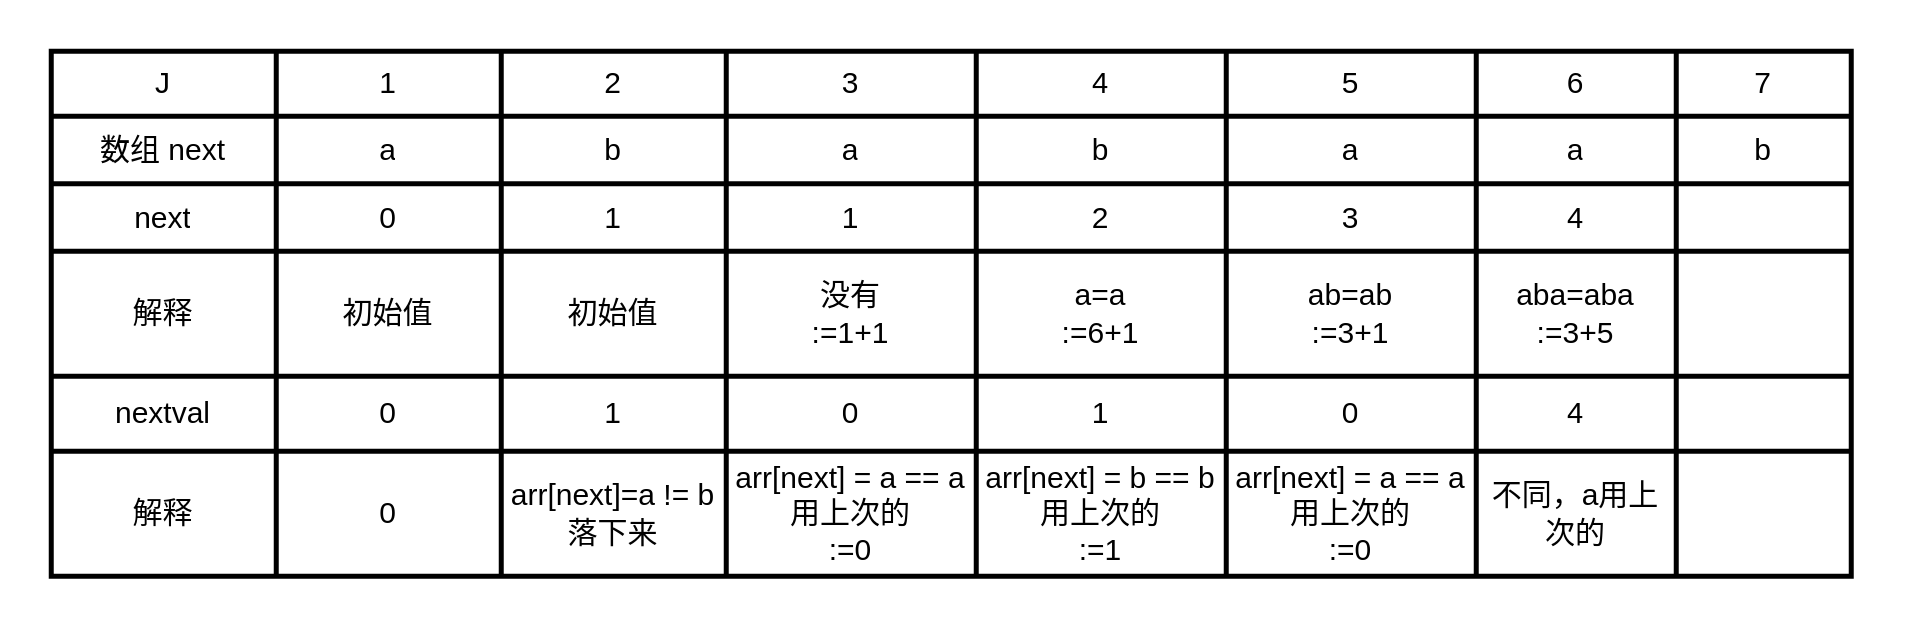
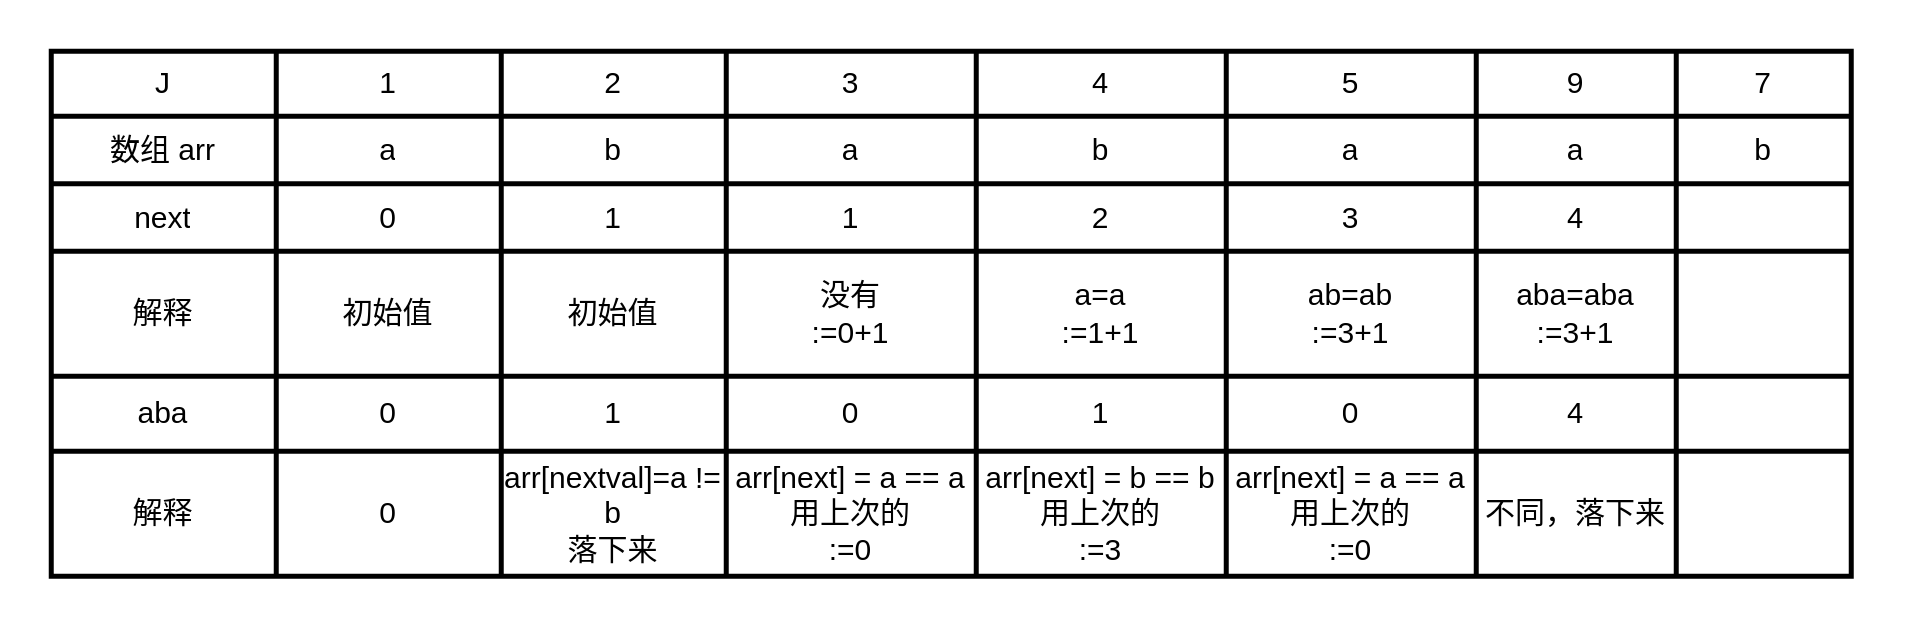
node "6": label "6" -> "9"
node "数组 next": label "数组 next" -> "数组 arr"
node "没有 :=1+1": label "没有 :=1+1" -> "没有 :=0+1"
node "a=a :=6+1": label "a=a :=6+1" -> "a=a :=1+1"
node "aba=aba :=3+5": label "aba=aba :=3+5" -> "aba=aba :=3+1"
node "nextval": label "nextval" -> "aba"
node "arr[next]=a != b 落下来": label "arr[next]=a != b 落下来" -> "arr[nextval]=a != b 落下来"
node "arr[next] = b == b用上次的:=1": label "arr[next] = b == b用上次的:=1" -> "arr[next] = b == b用上次的:=3"
node "不同，a用上次的": label "不同，a用上次的" -> "不同，落下来"
